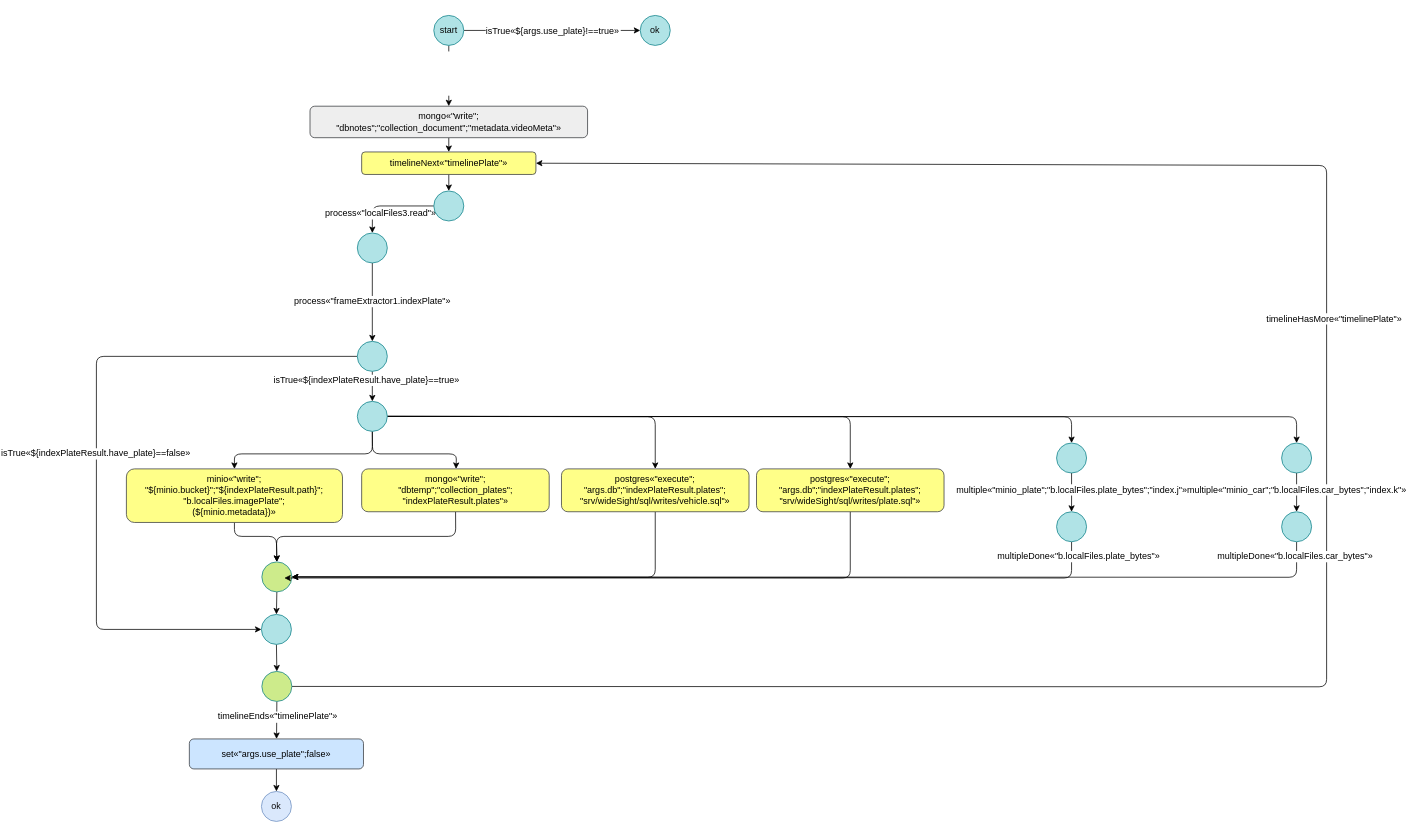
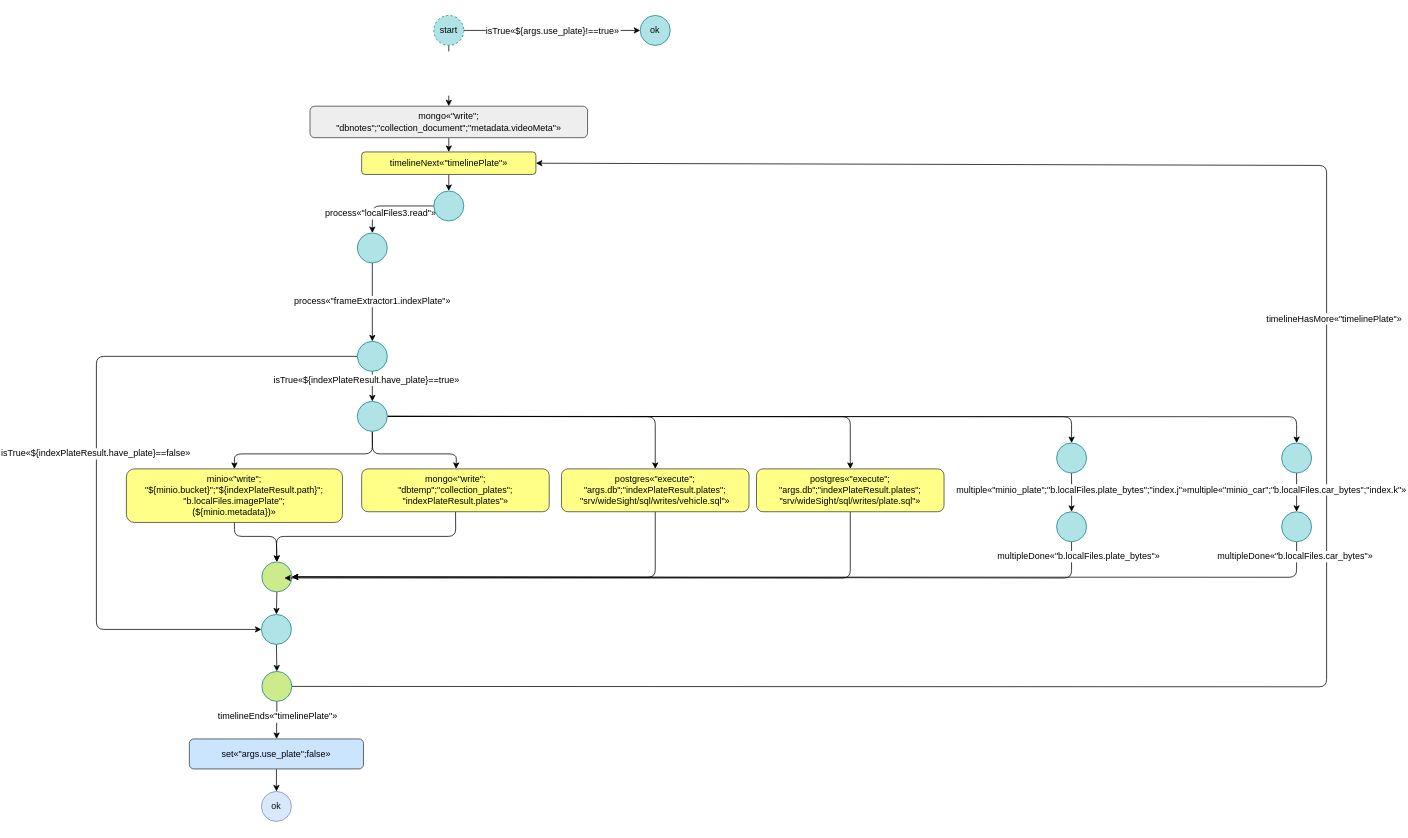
node "start": style solid -> dashed
